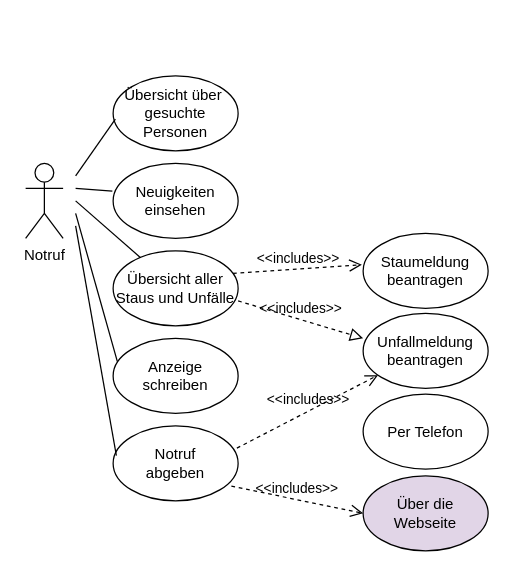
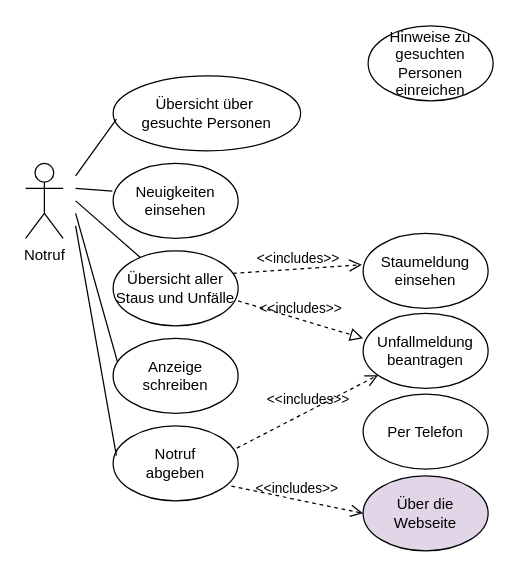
node "Hinweise zu gesuchten Personen einreichen": added
node "Übersicht über gesuchte Personen": size 125x75 -> 188x75
node "Staumeldung beantragen": label "Staumeldung beantragen" -> "Staumeldung einsehen"
